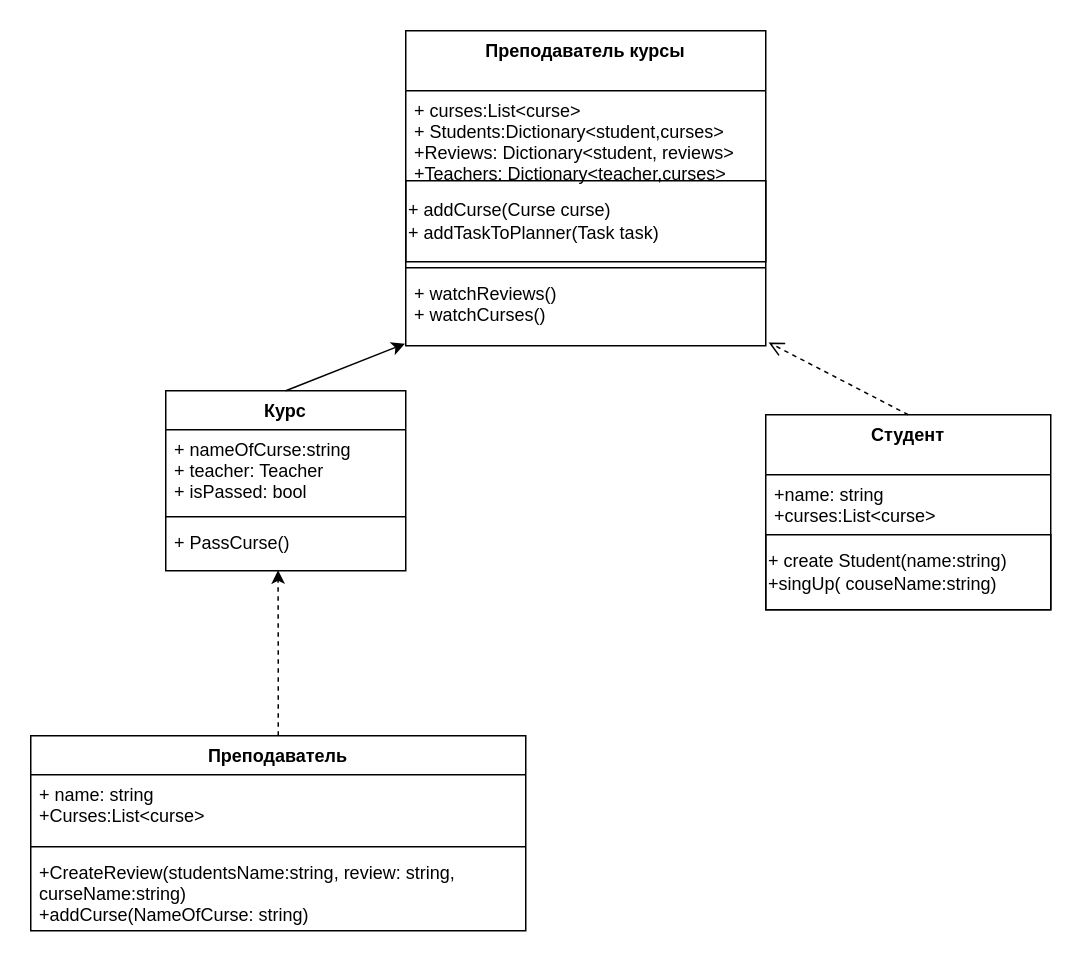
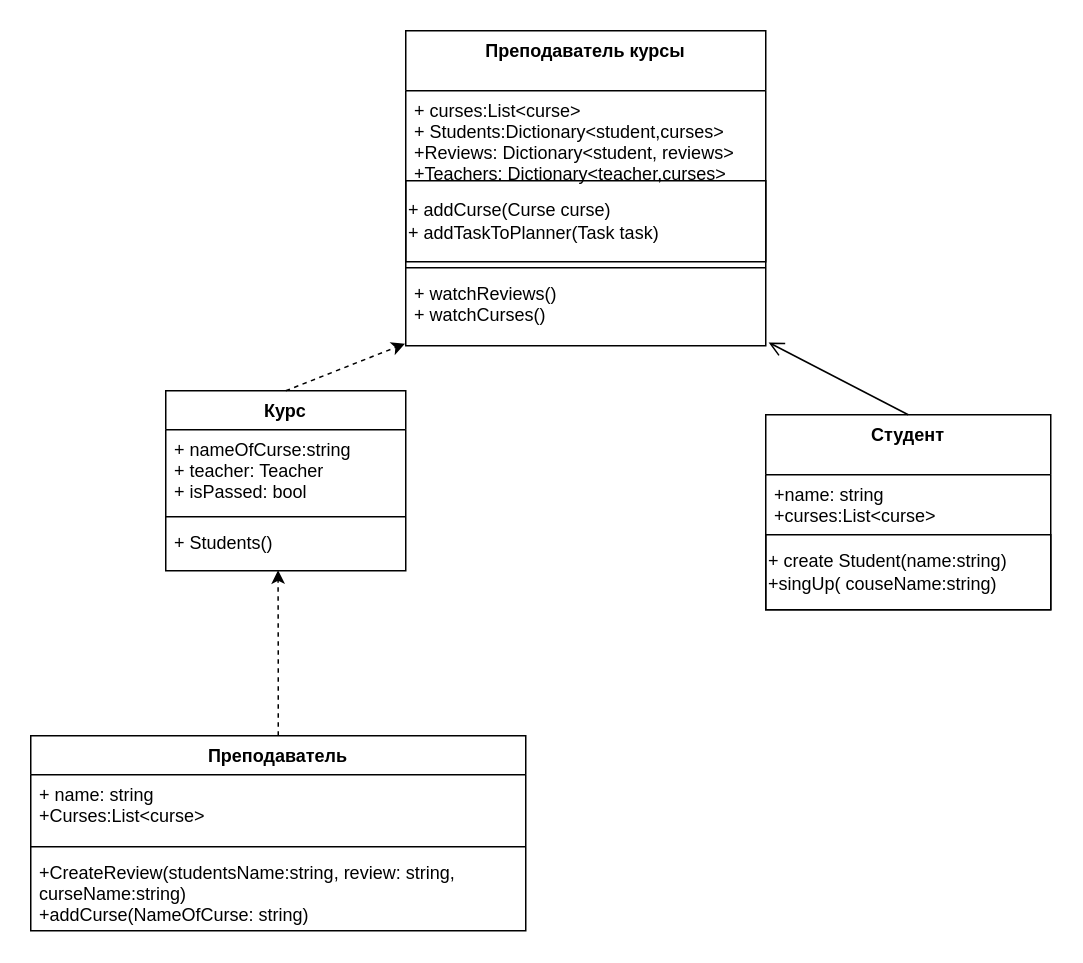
edge "Курс" -> "+ watchReviews() + watchCurses()": style solid -> dashed
edge "Студент" -> "+ watchReviews() + watchCurses()": style dashed -> solid
node "+ PassCurse()": label "+ PassCurse()" -> "+ Students()"
